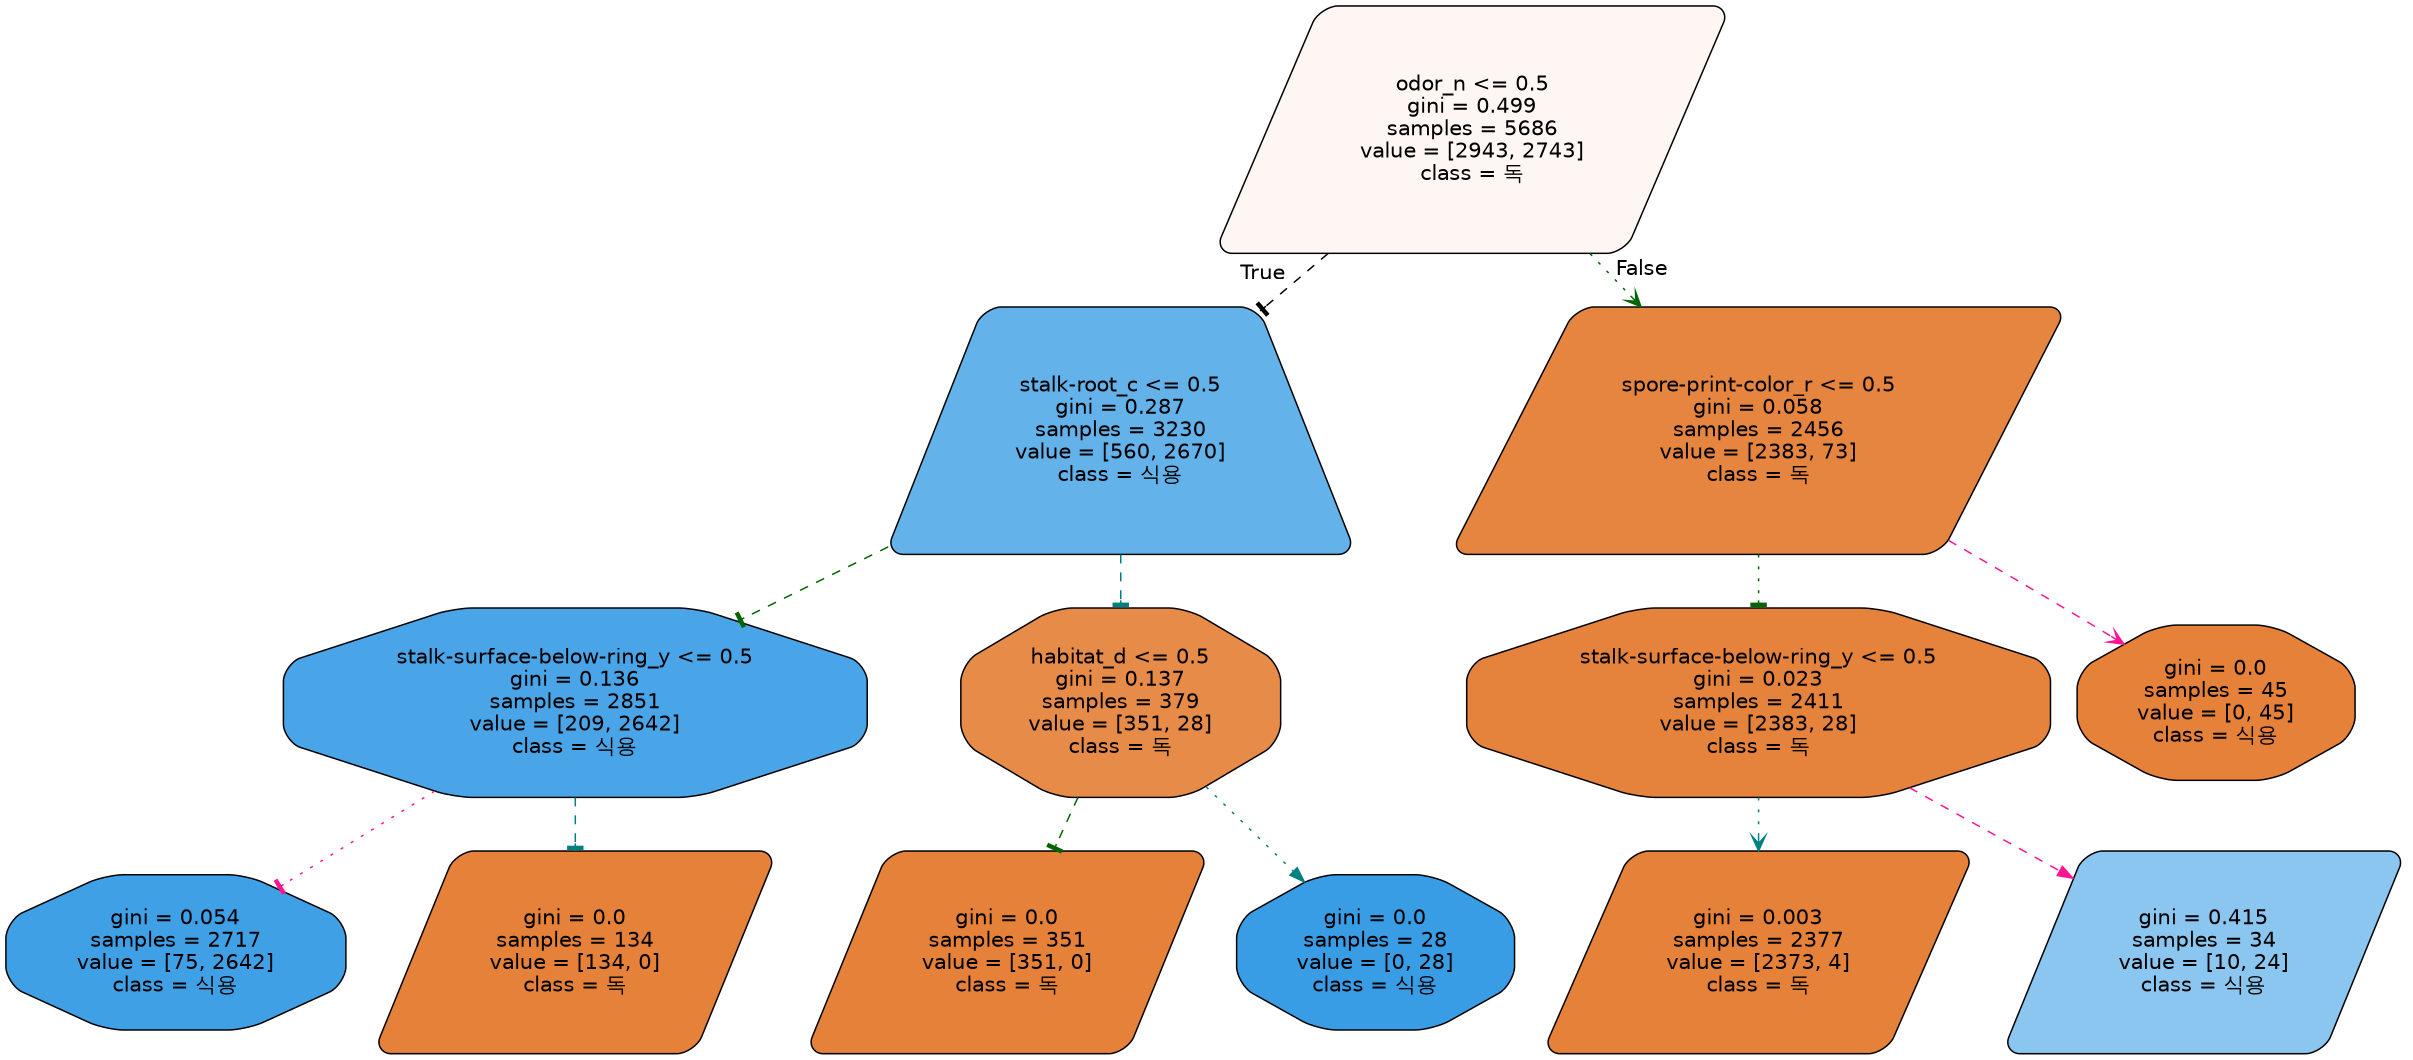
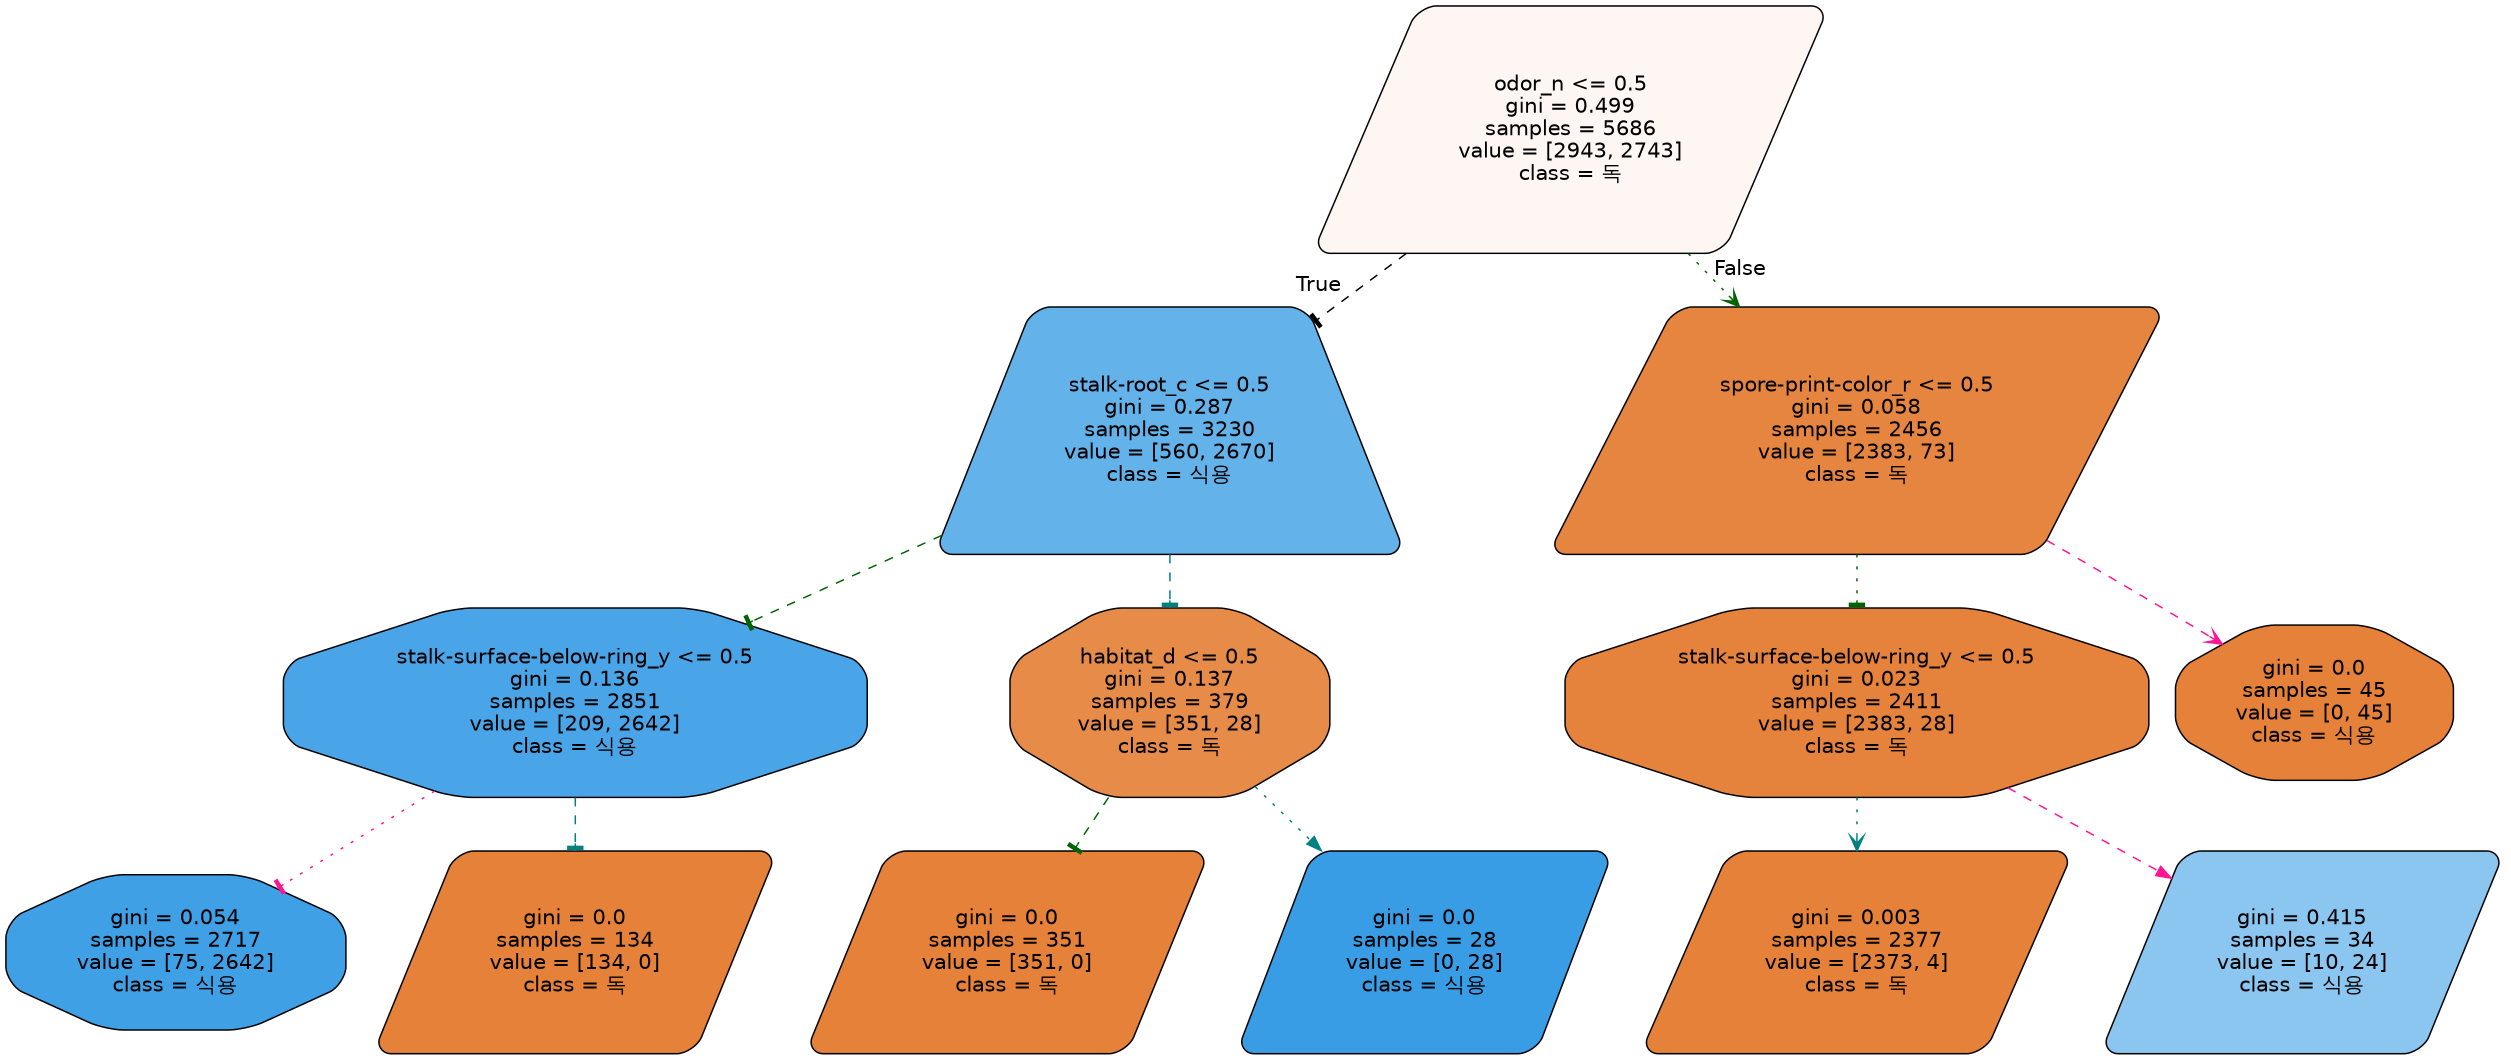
node "gini = 0.0 samples = 28 value = [0, 28] class = 식용": shape octagon -> parallelogram
